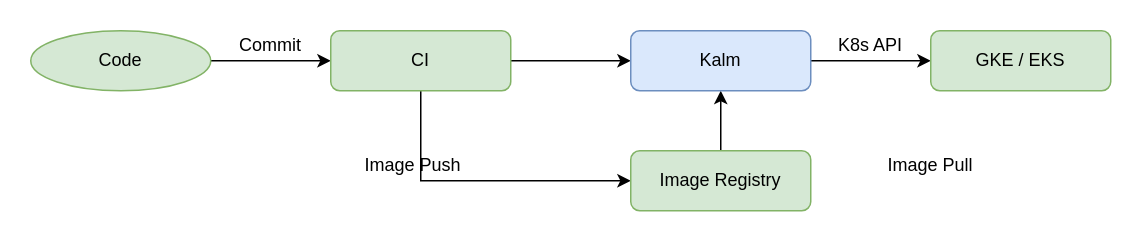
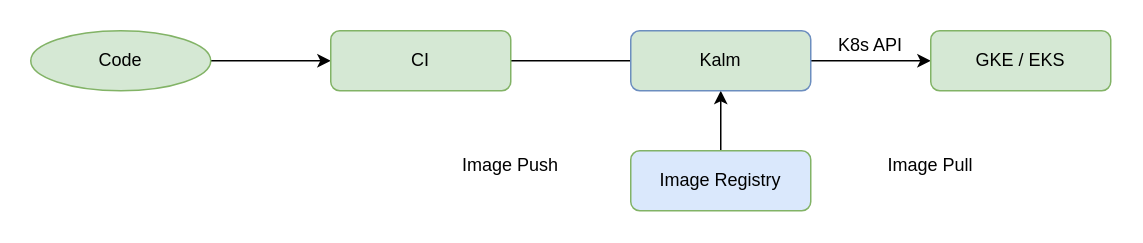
node "Commit": removed
edge "CI" -> "Kalm": arrowhead classic -> none
node "Kalm": fillcolor #dae8fc -> #d5e8d4
node "Image Push": moved (413, 166) -> (511, 166)
edge "CI" -> "Image Registry": removed
node "Image Registry": fillcolor #d5e8d4 -> #dae8fc
